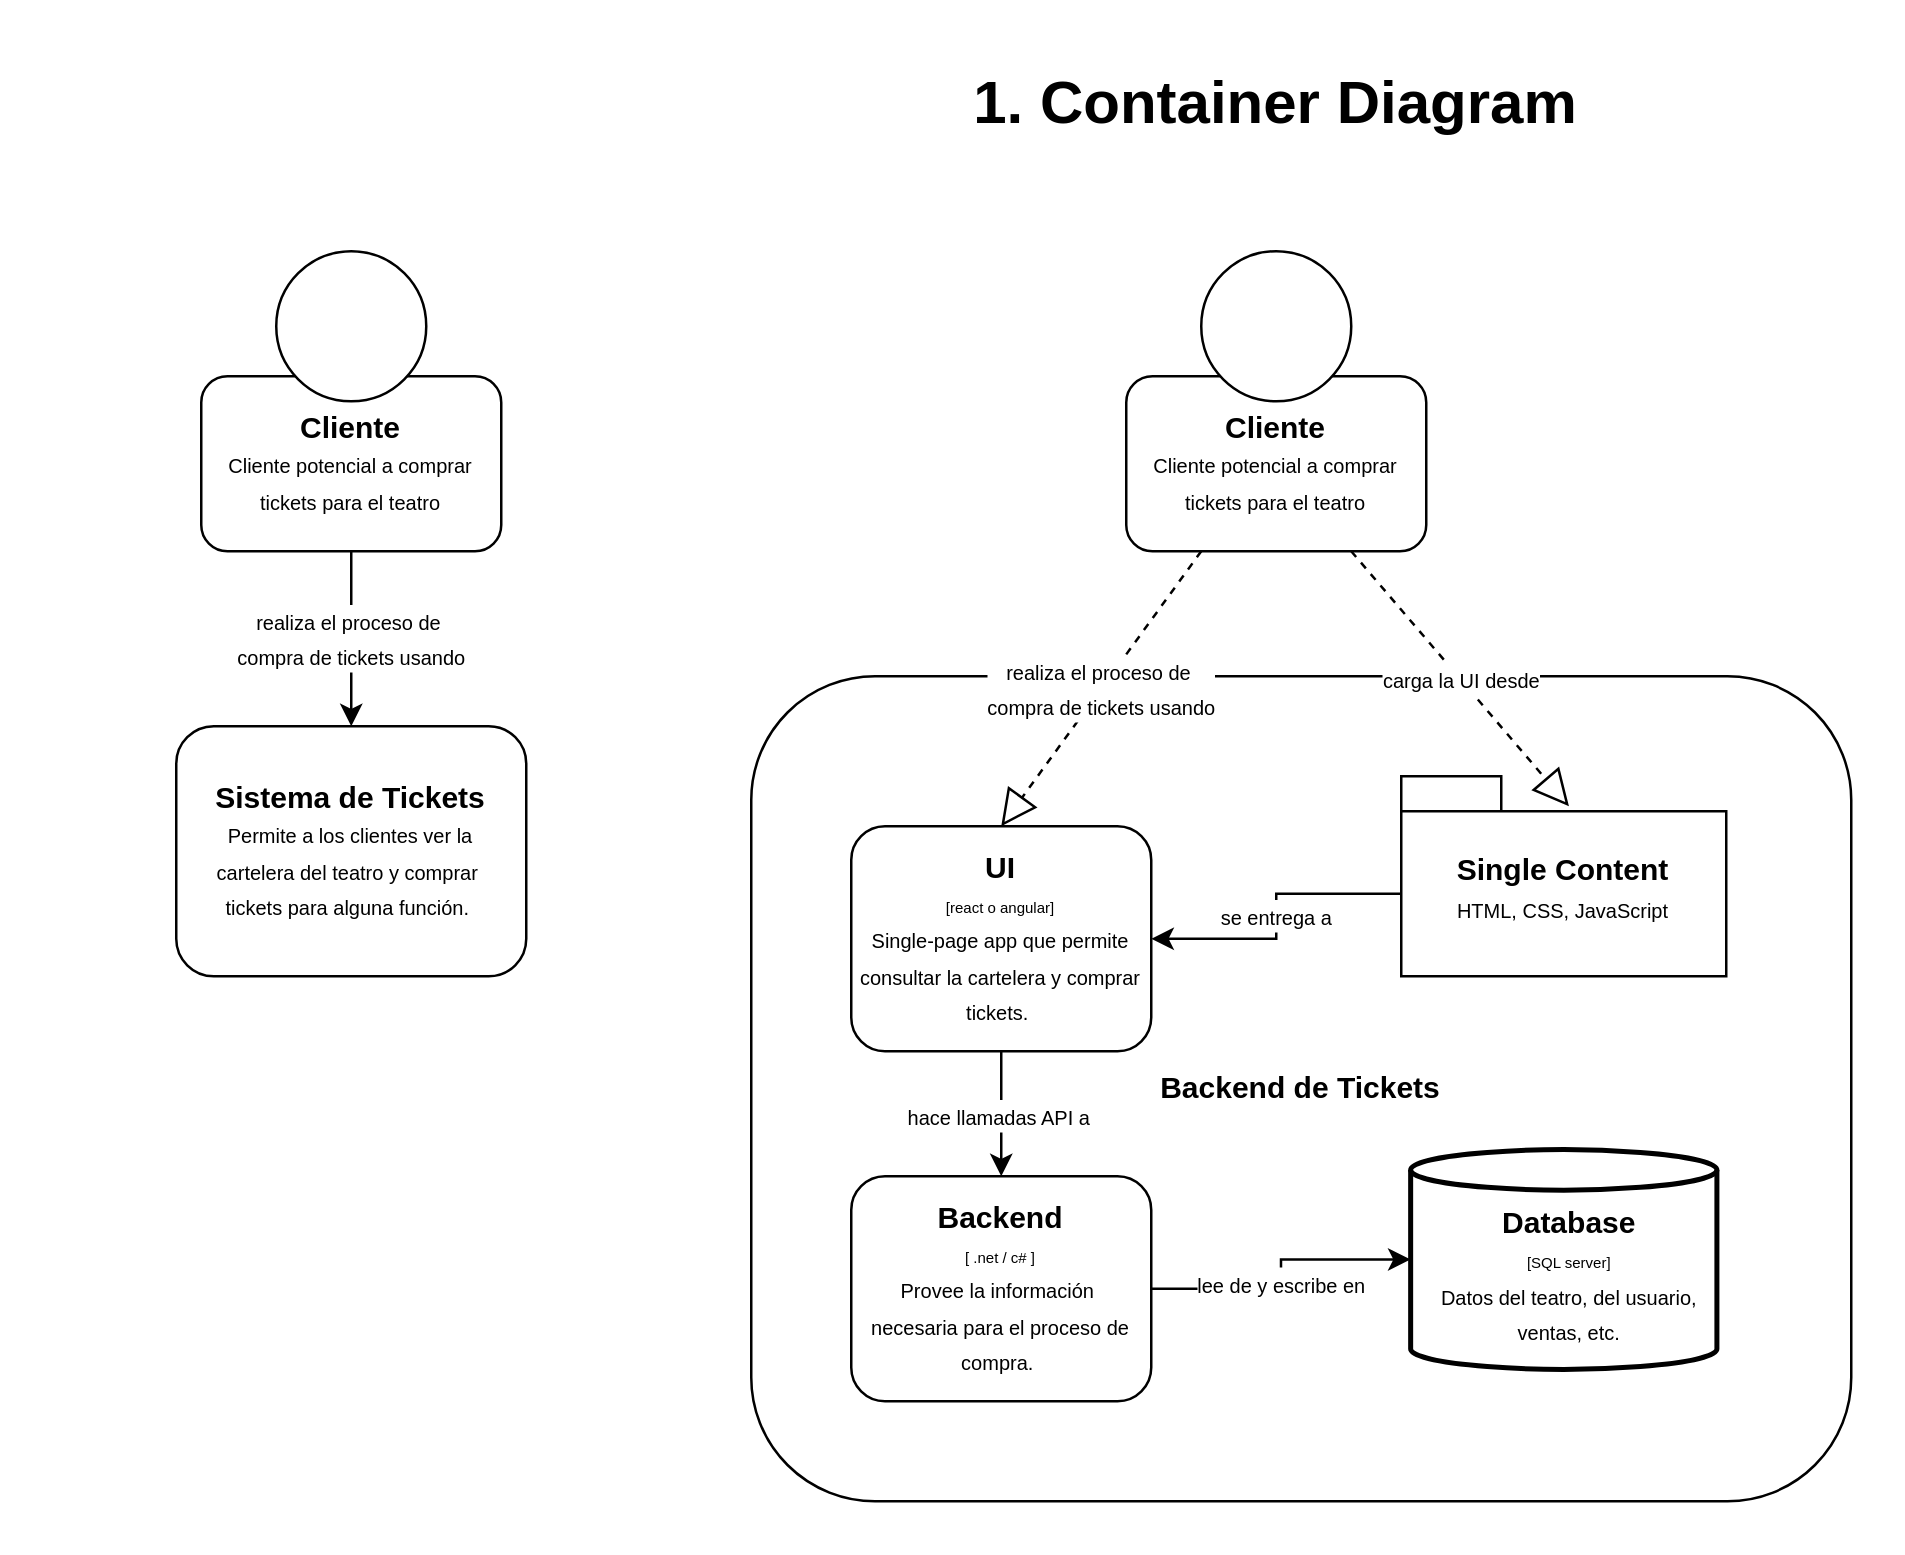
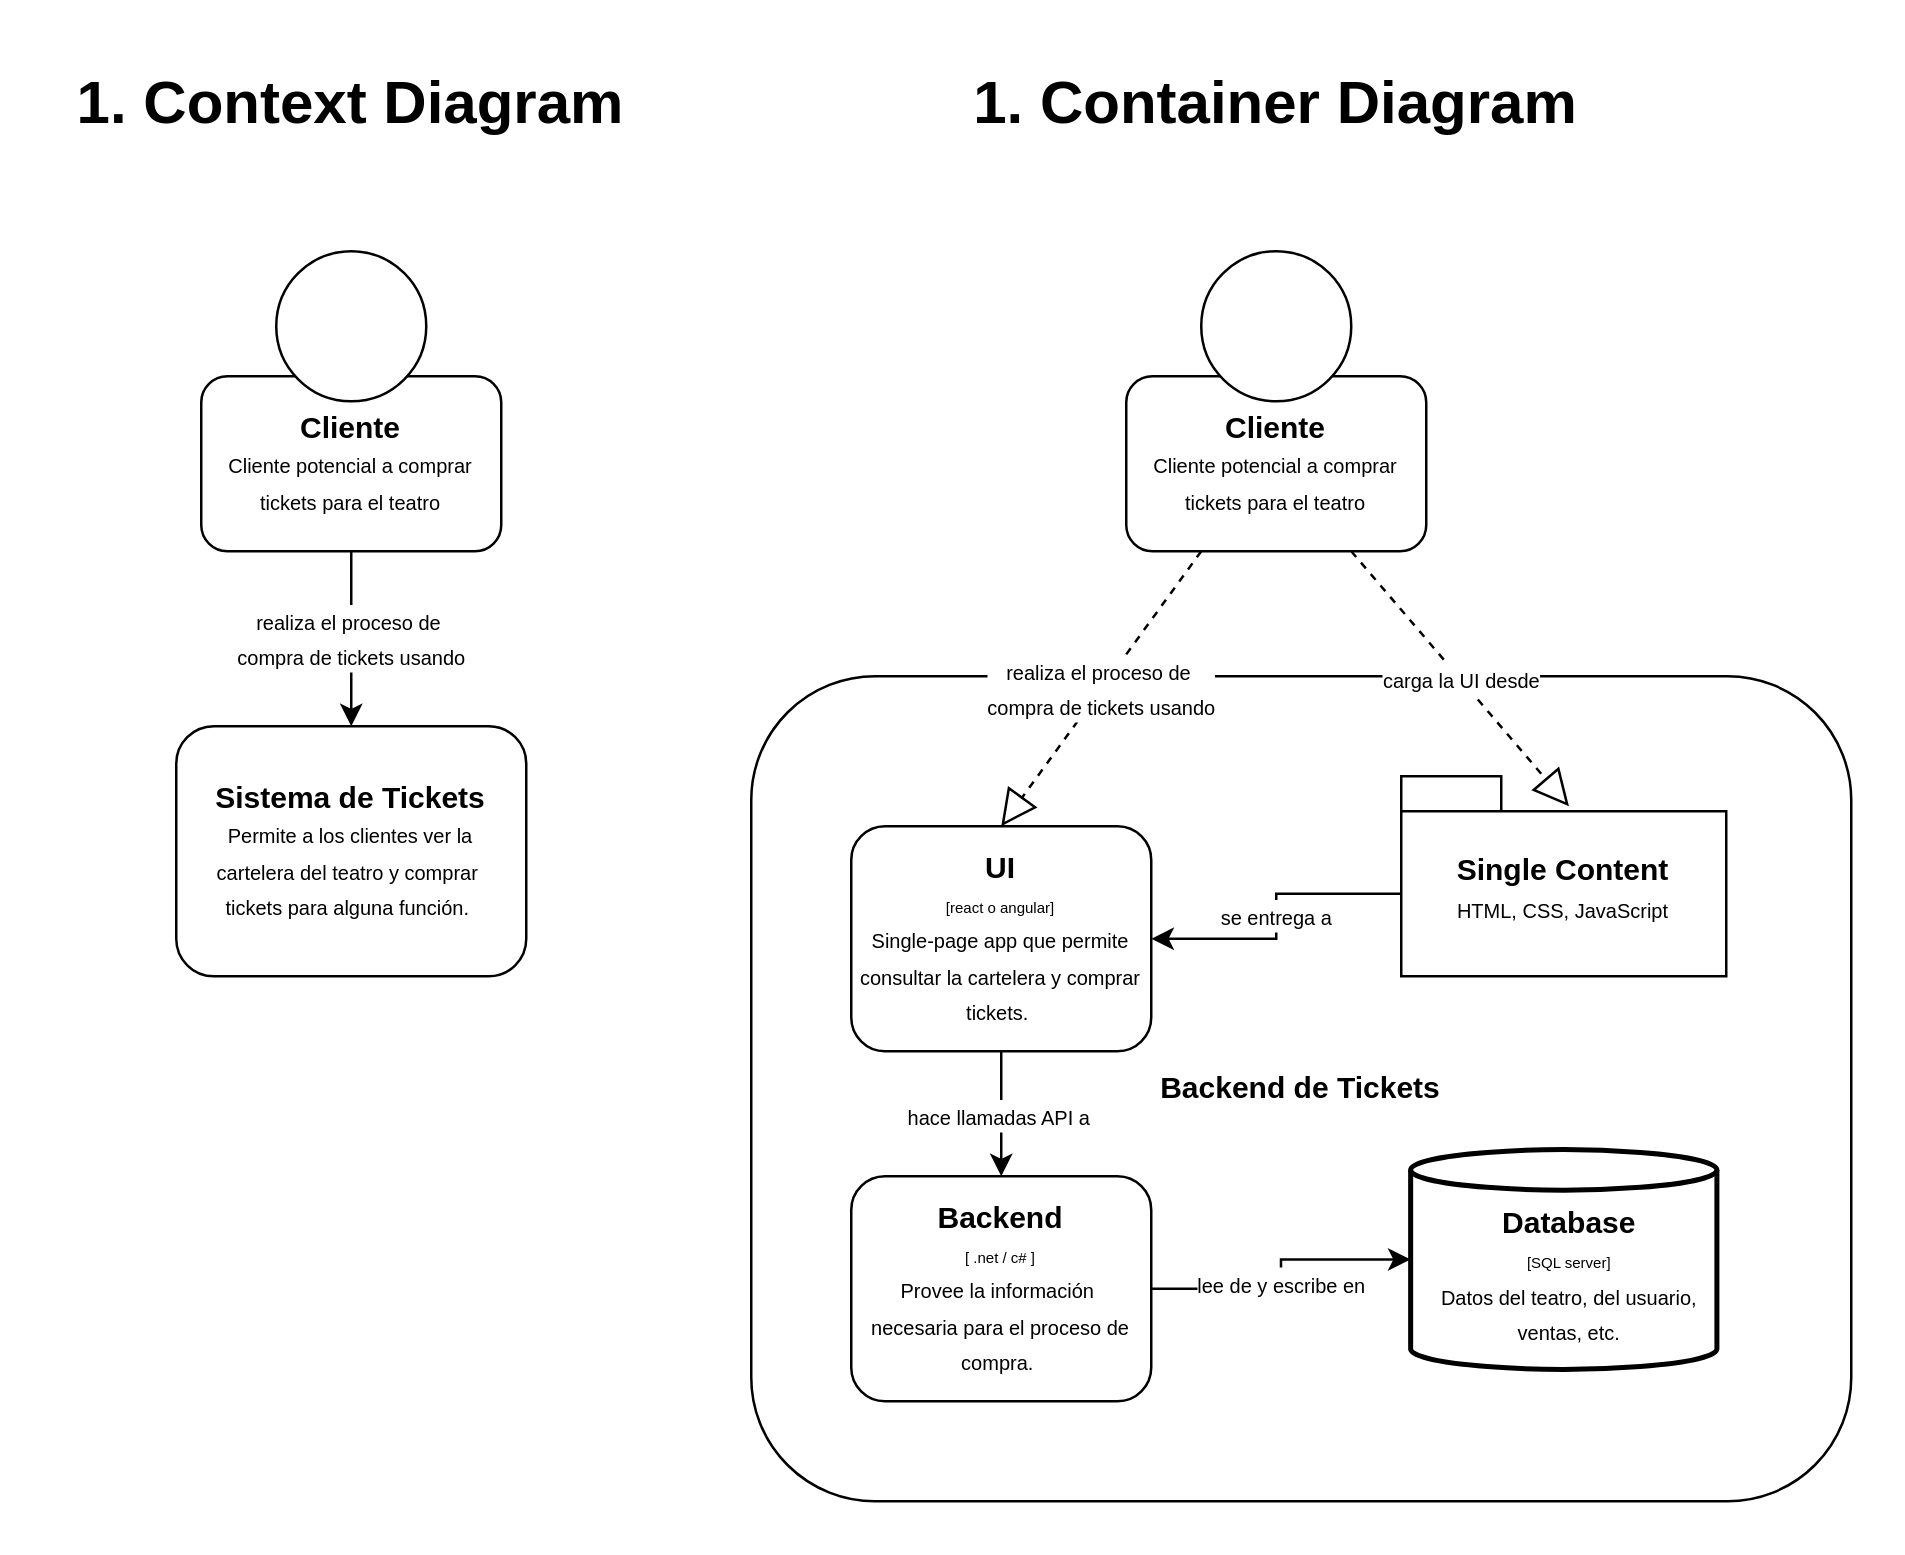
node "1. Context Diagram": added
